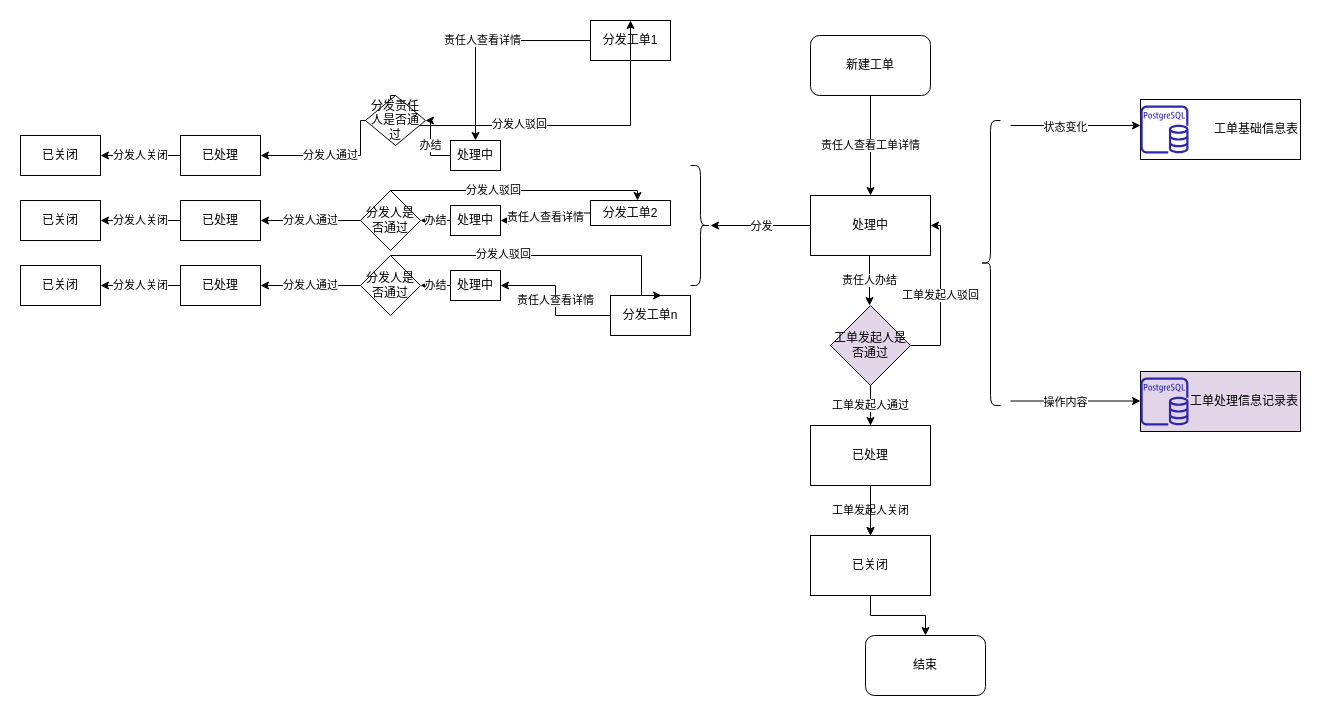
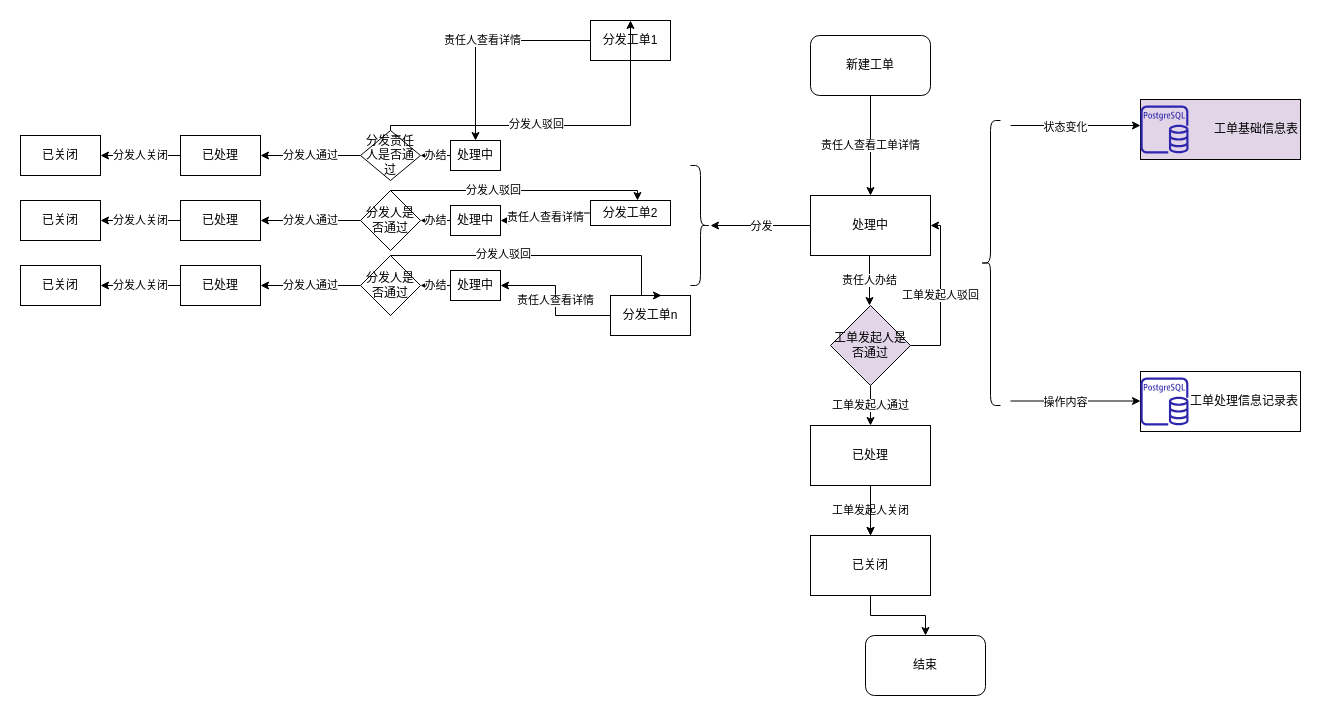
node "分发责任人是否通过": moved (396, 121) -> (391, 156)
node "工单基础信息表": fillcolor #ffffff -> #e1d5e7
node "工单处理信息记录表": fillcolor #e1d5e7 -> #ffffff
